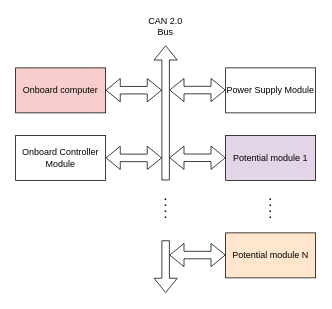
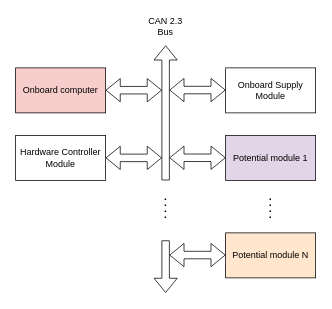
node "CAN 2.0 Bus": label "CAN 2.0 Bus" -> "CAN 2.3 Bus"
node "Power Supply Module": label "Power Supply Module" -> "Onboard Supply Module"
node "Onboard Controller Module": label "Onboard Controller Module" -> "Hardware Controller Module"
